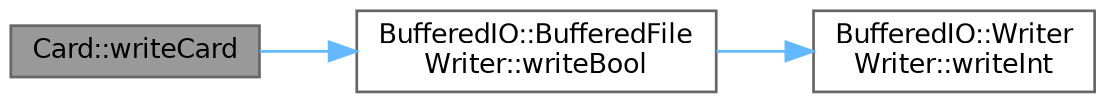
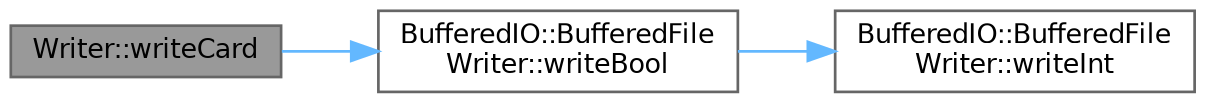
node "Card::writeCard": label "Card::writeCard" -> "Writer::writeCard"
node "BufferedIO::Writer Writer::writeInt": label "BufferedIO::Writer Writer::writeInt" -> "BufferedIO::BufferedFile Writer::writeInt"
